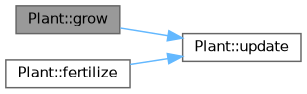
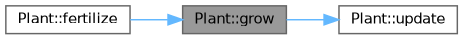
edge "Plant::fertilize" -> "Plant::update": now "Plant::fertilize" -> "Plant::grow"
